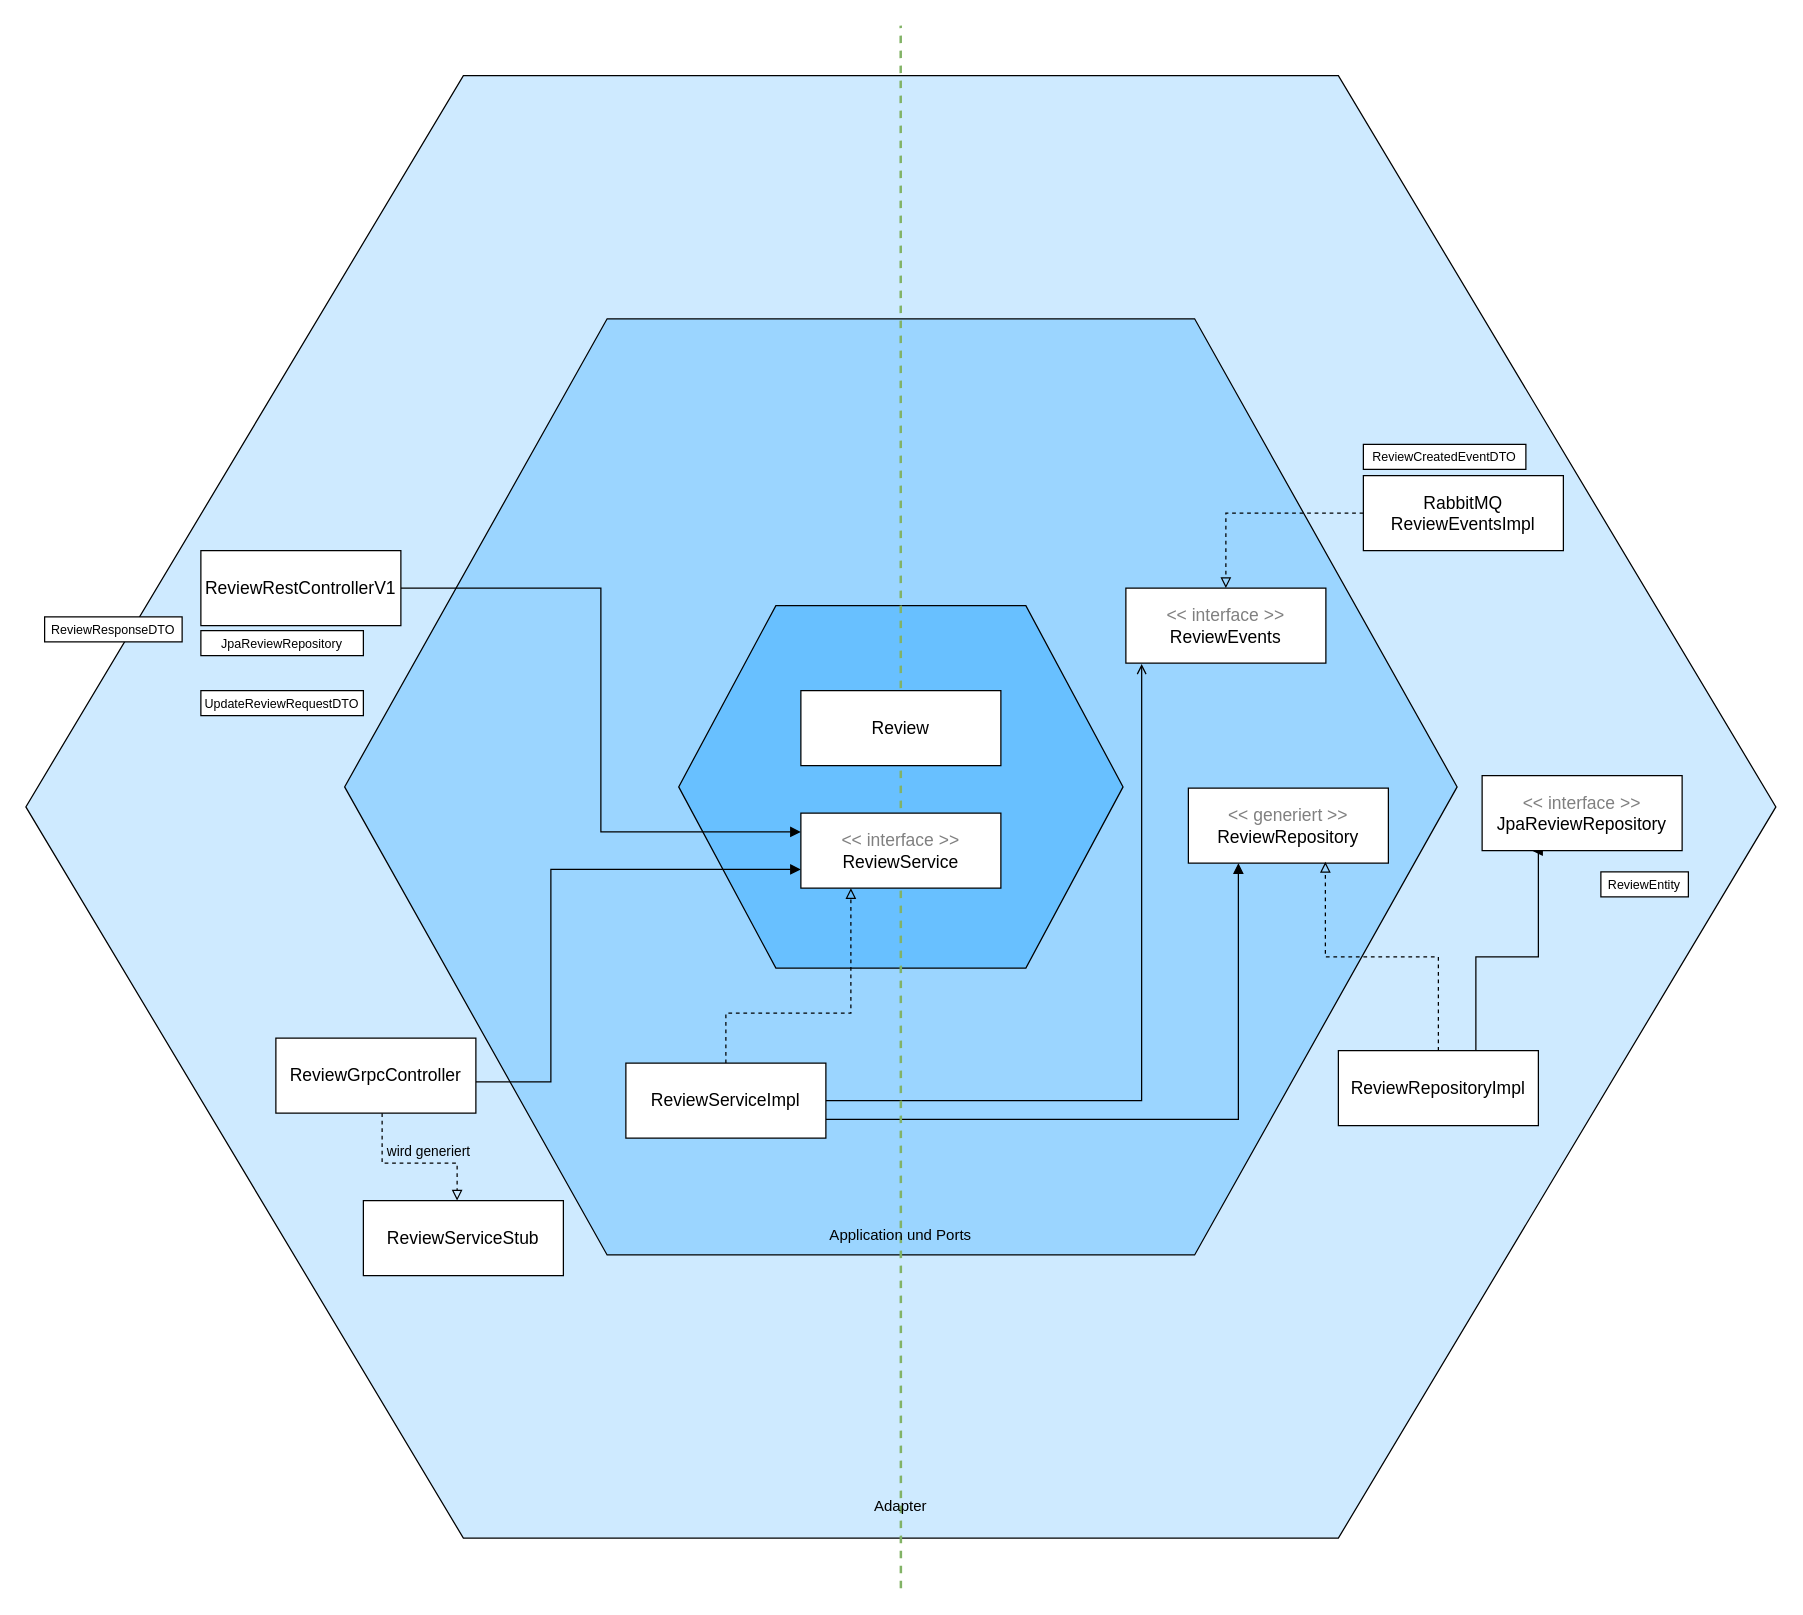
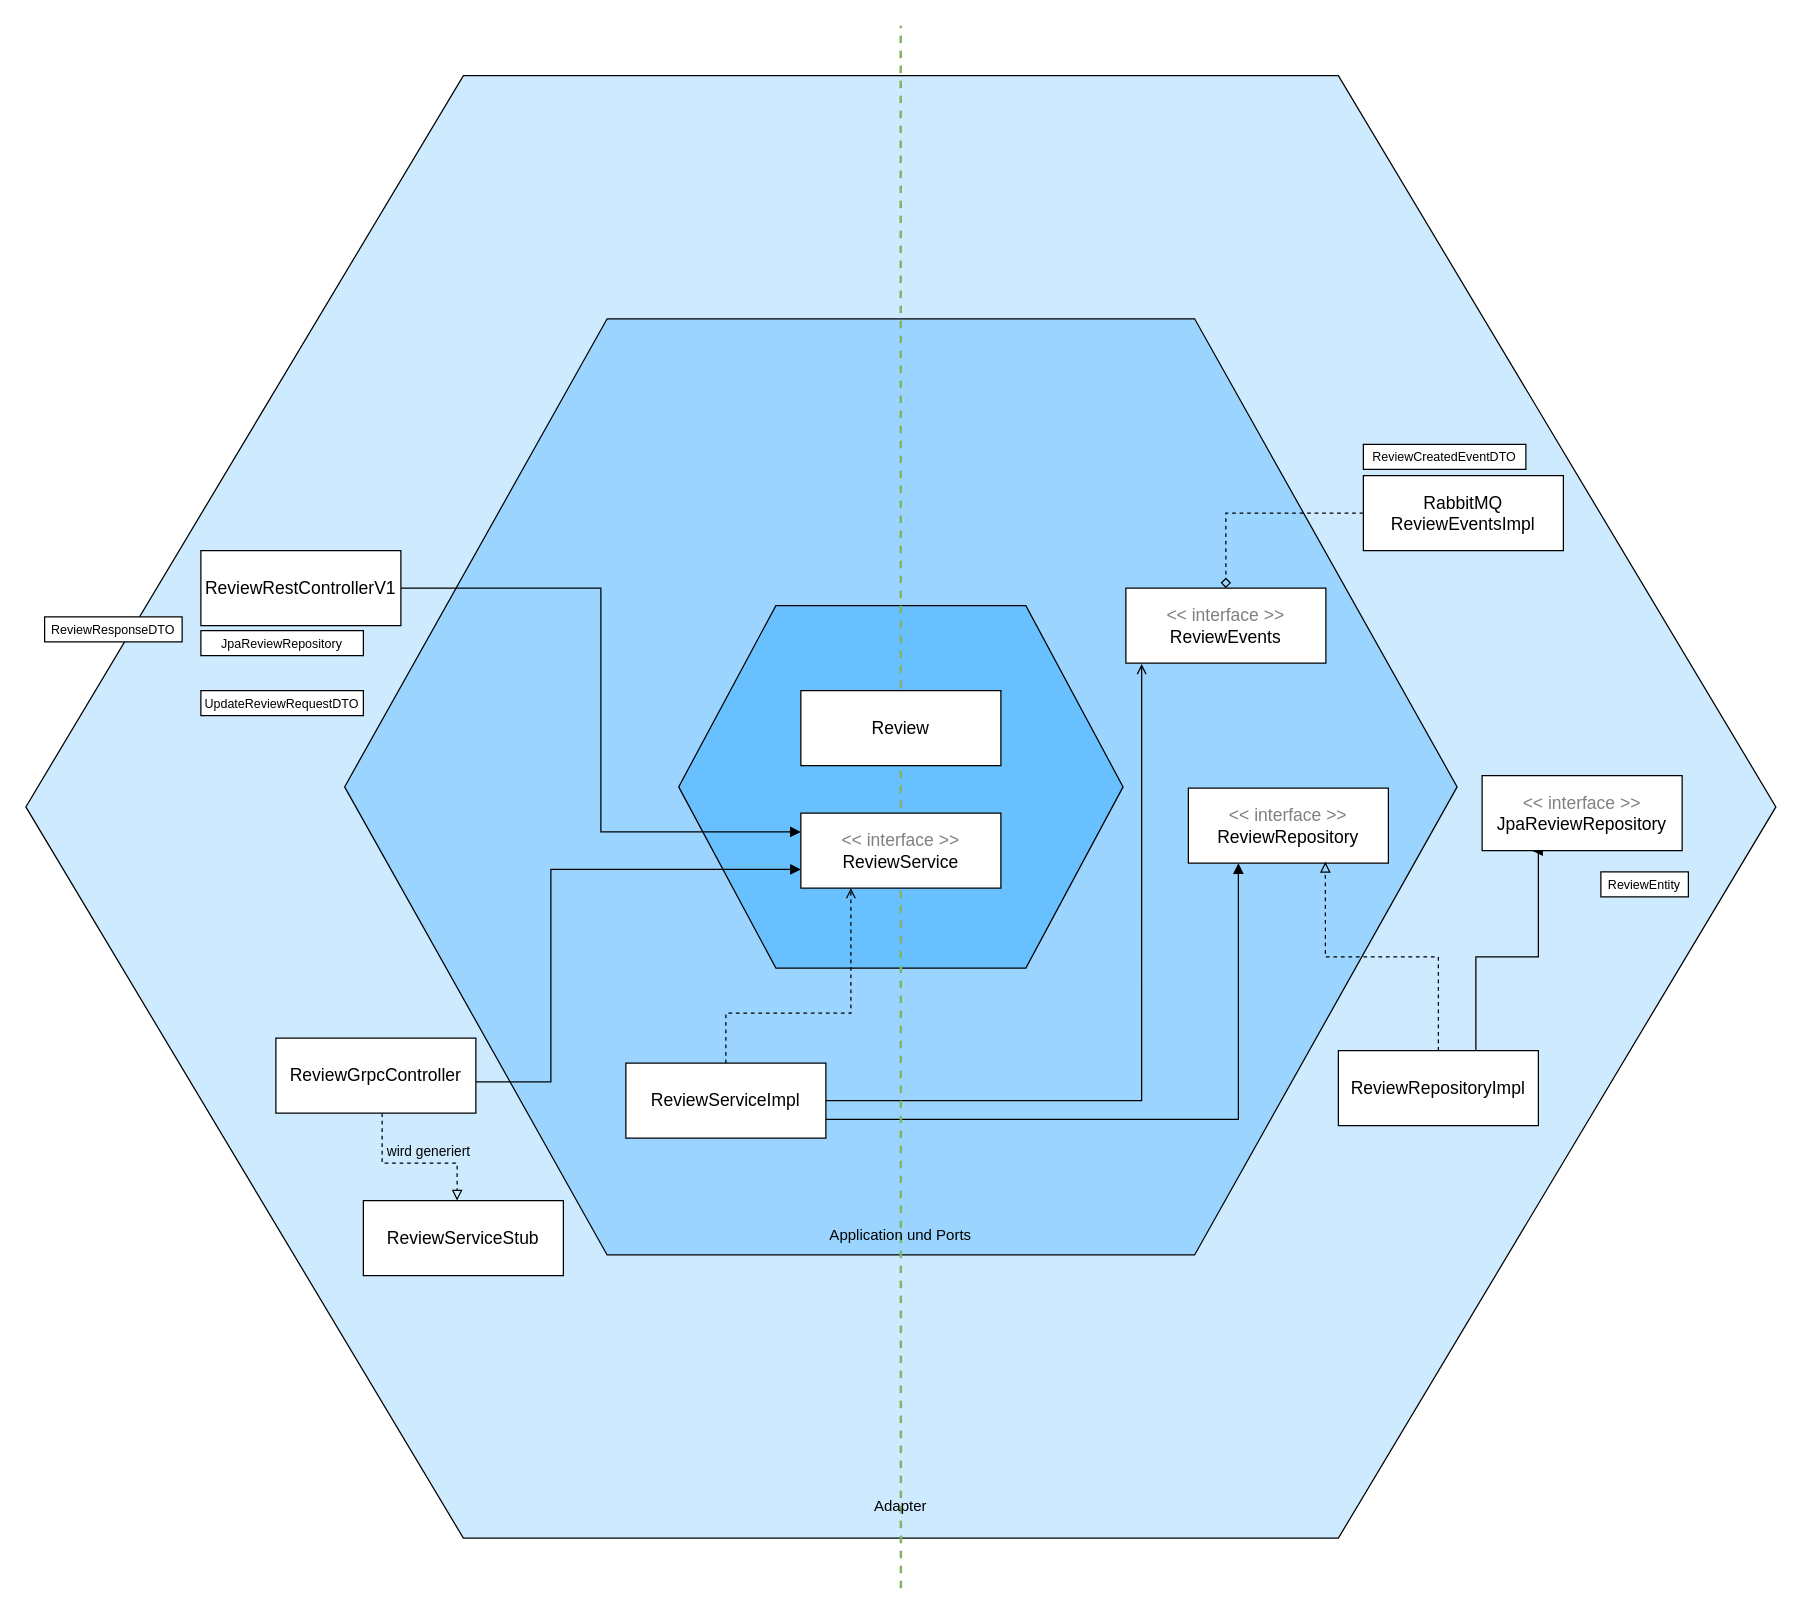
edge "RabbitMQ ReviewEventsImpl" -> "<< interface >> ReviewEvents": arrowhead block -> diamond
node "<< generiert >> ReviewRepository": label "<< generiert >> ReviewRepository" -> "<< interface >> ReviewRepository"
edge "ReviewServiceImpl" -> "<< interface >> ReviewService": arrowhead block -> open
